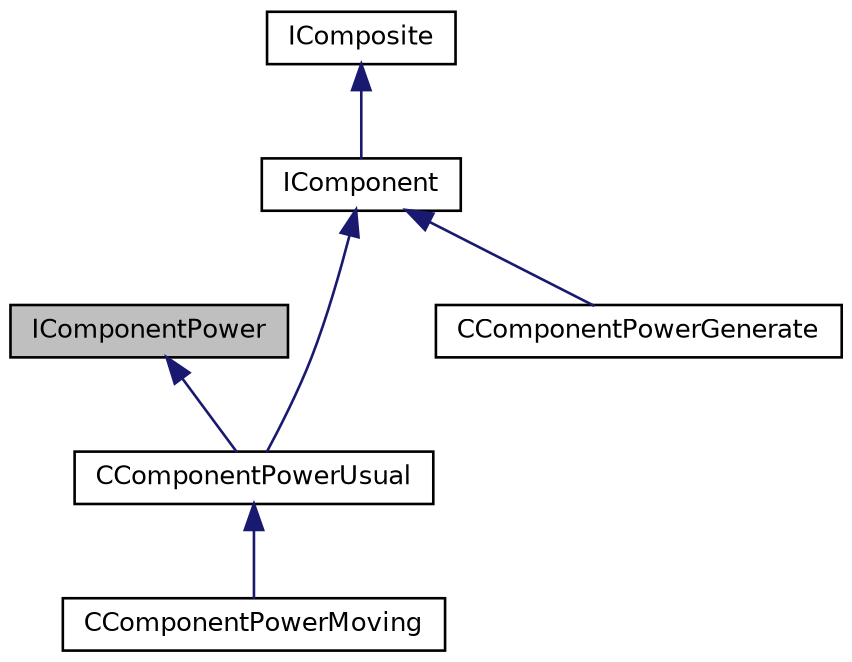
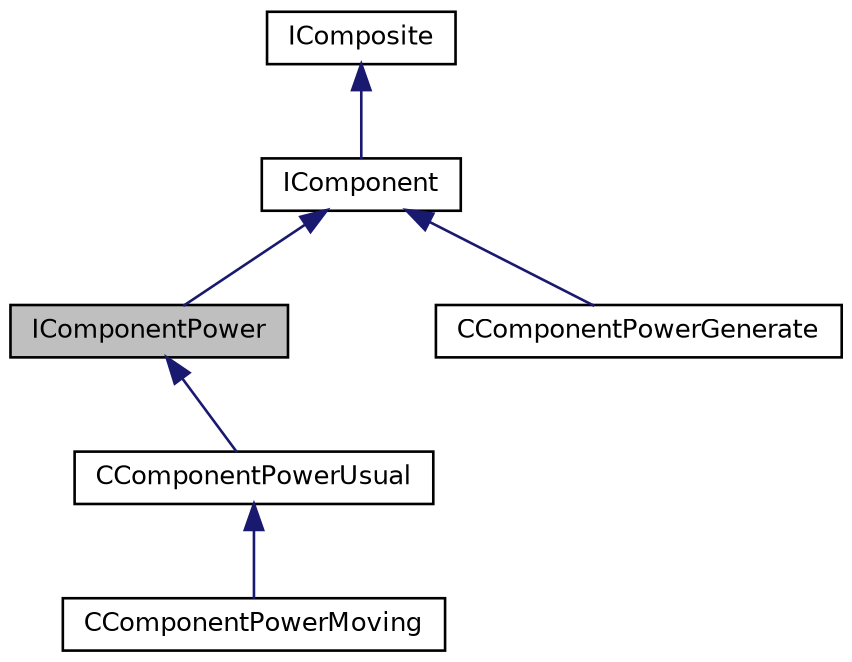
edge "CComponentPowerUsual" -> "IComponent": now "IComponentPower" -> "IComponent"
